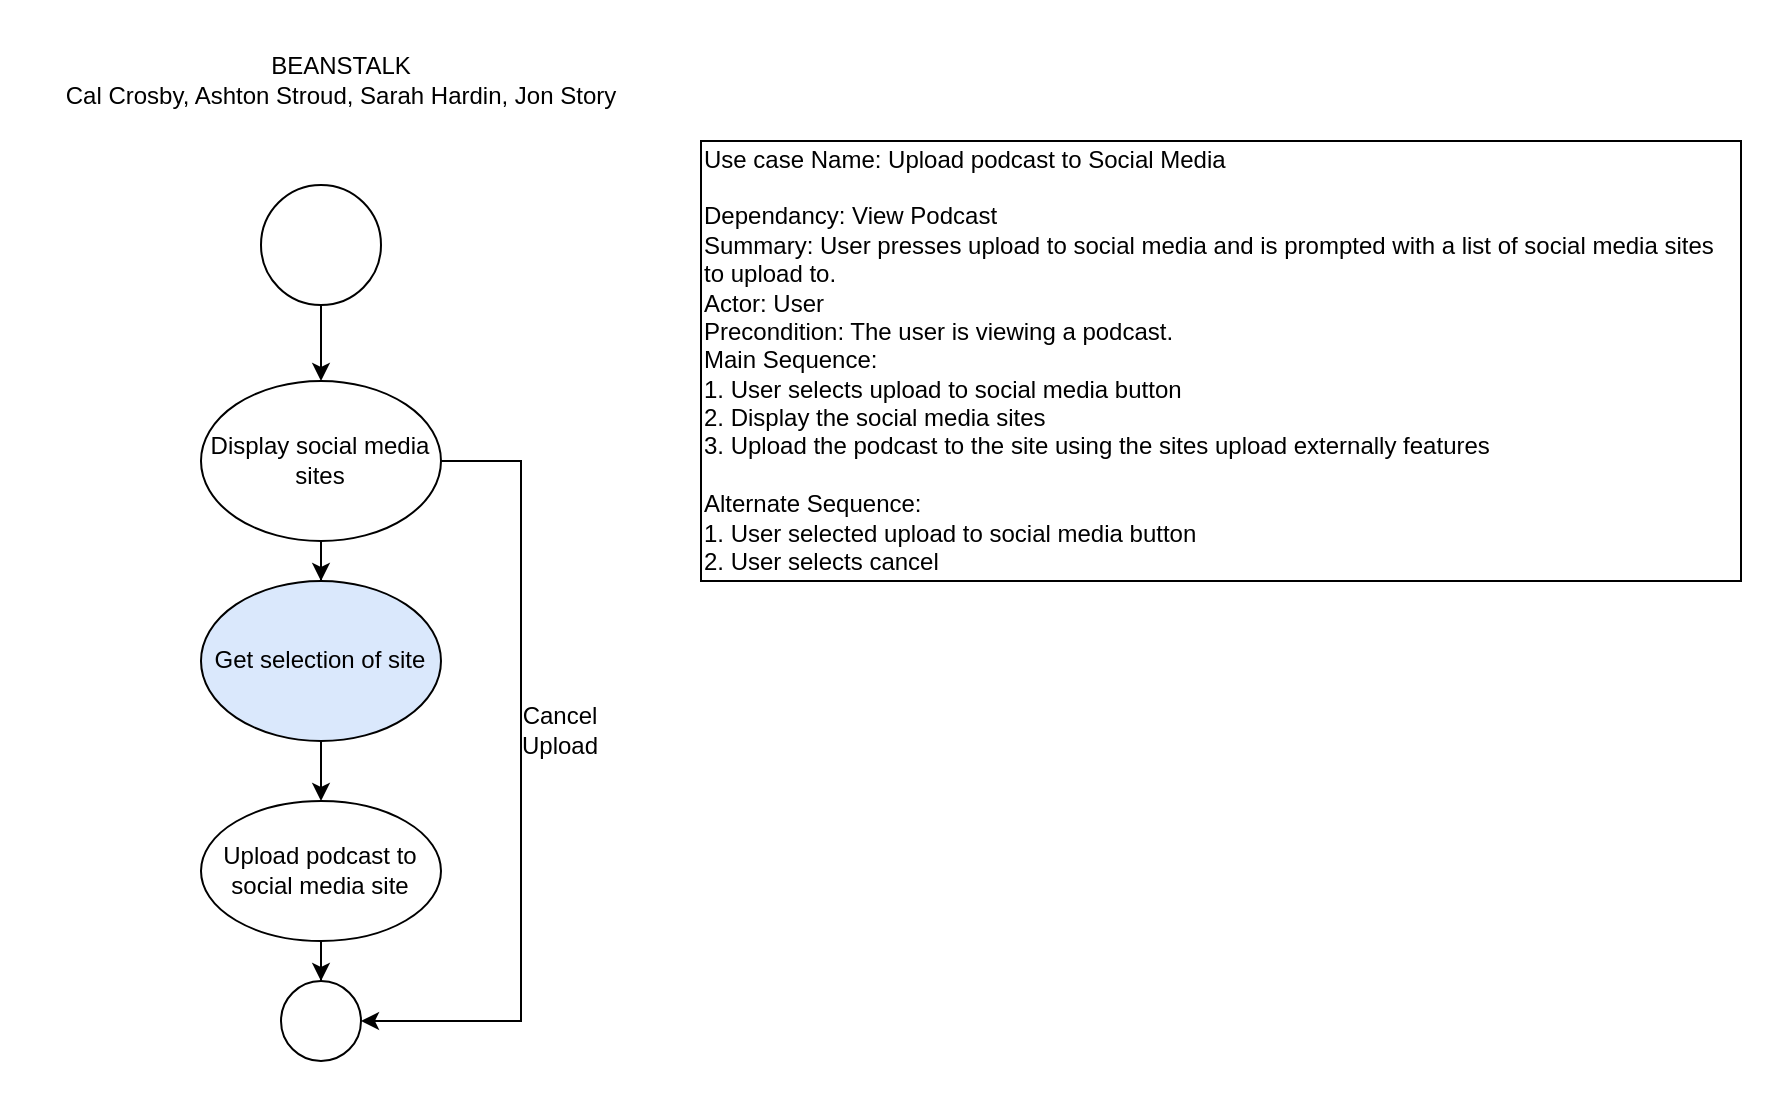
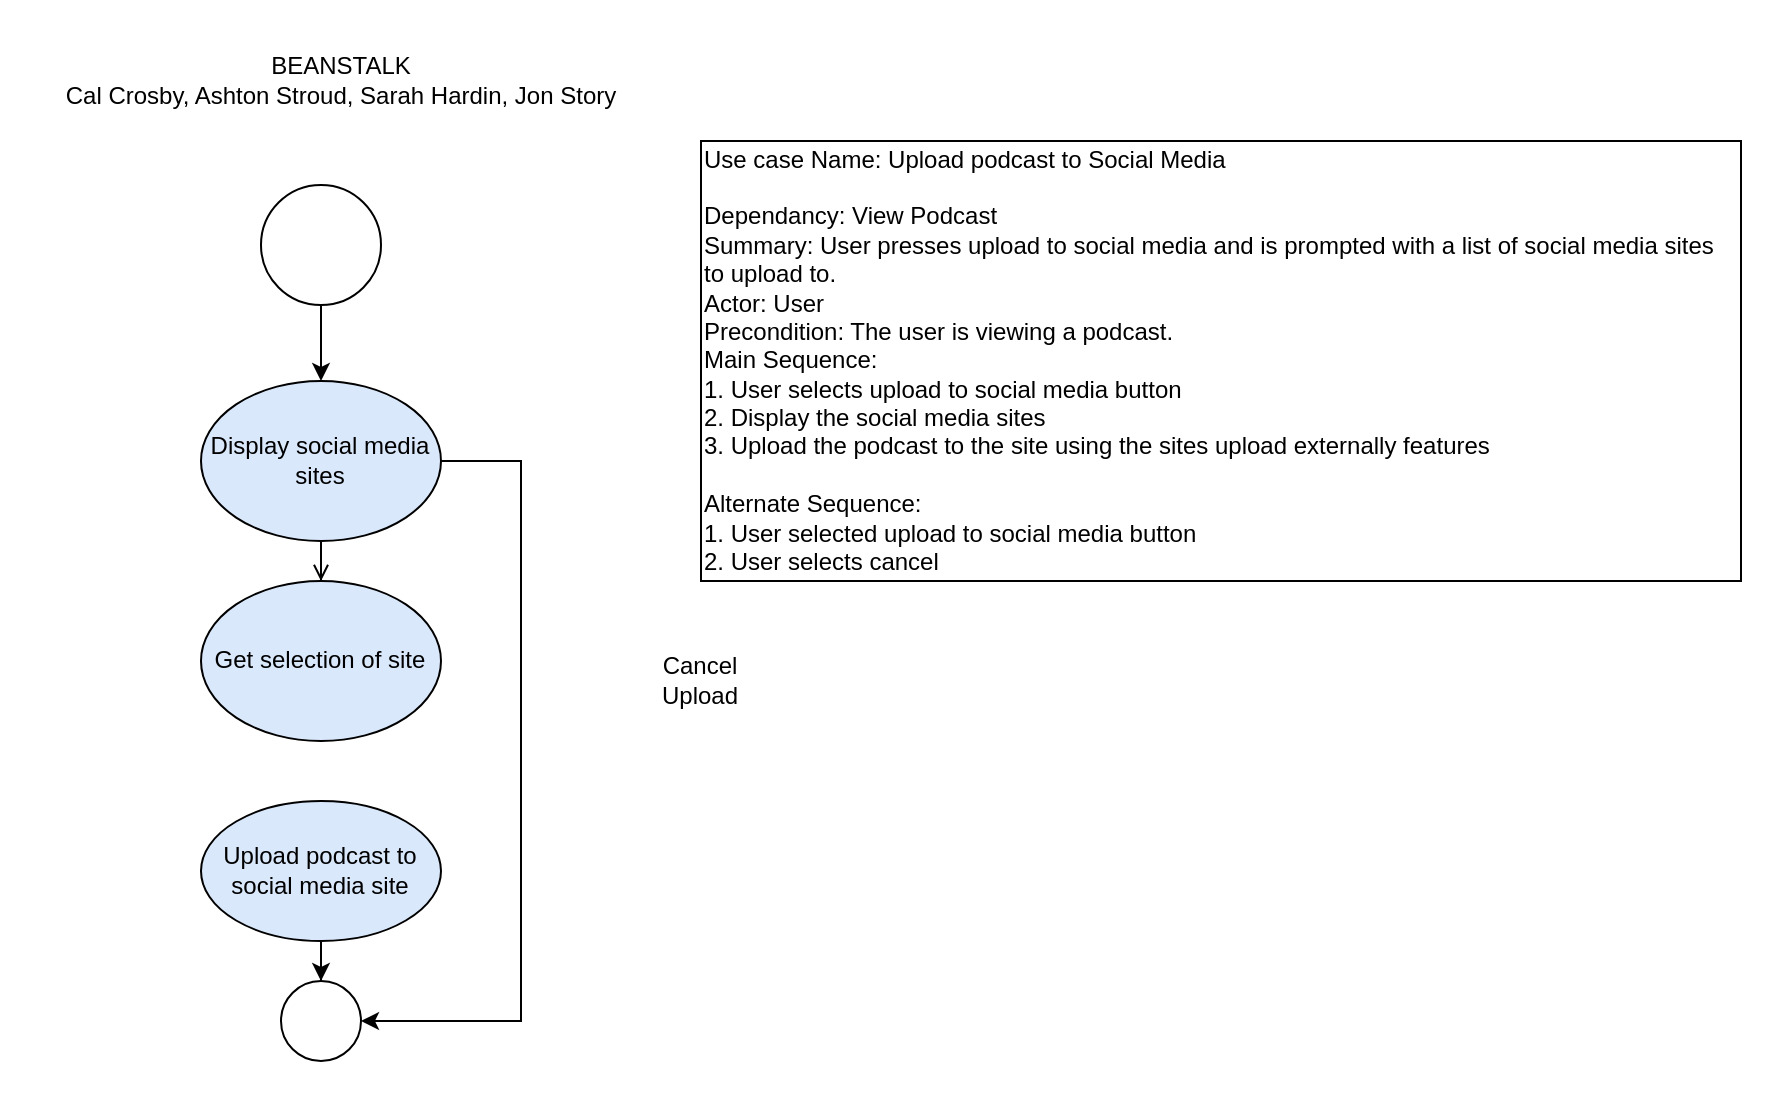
node "Display social media sites": fillcolor #ffffff -> #dae8fc
edge "Display social media sites" -> "Get selection of site": arrowhead classic -> open
node "Cancel Upload": moved (561, 731) -> (701, 681)
edge "Get selection of site" -> "Upload podcast to social media site": removed
node "Upload podcast to social media site": fillcolor #ffffff -> #dae8fc
